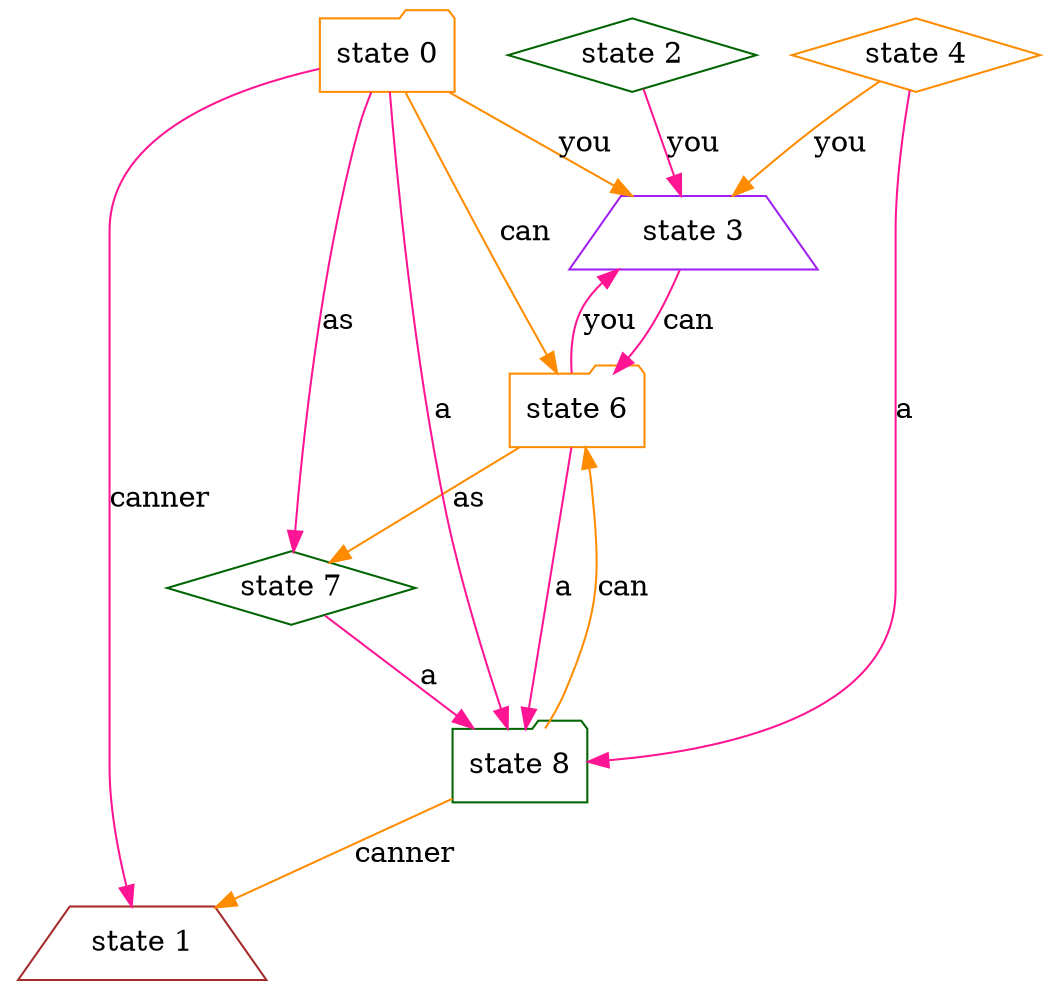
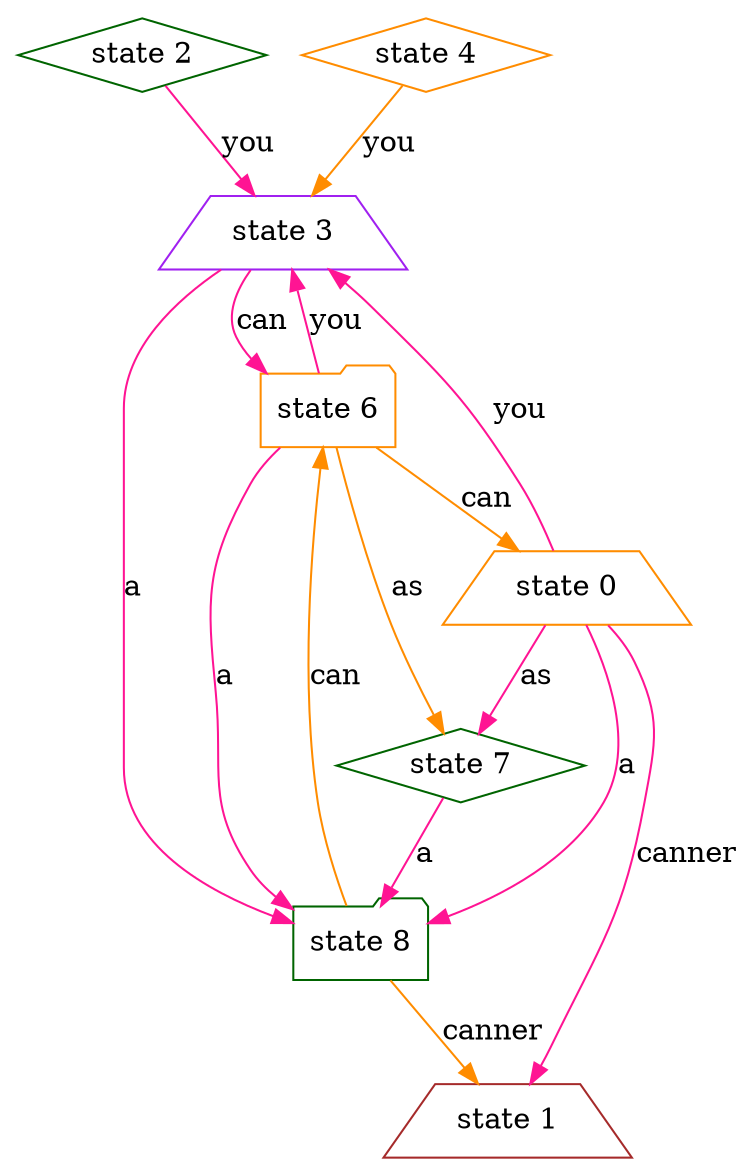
node "state 0": shape folder -> trapezium
edge "state 0" -> "state 3": color darkorange -> deeppink
edge "state 0" -> "state 6": reversed
edge "state 4" -> "state 8": now "state 3" -> "state 8"
